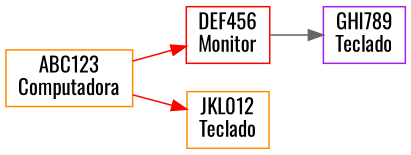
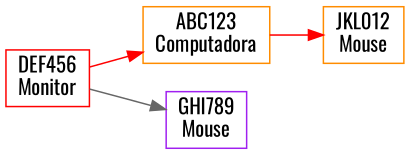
node "GHI789 Teclado": label "GHI789 Teclado" -> "GHI789 Mouse"
edge "ABC123 Computadora" -> "DEF456 Monitor": reversed
node "JKL012 Teclado": label "JKL012 Teclado" -> "JKL012 Mouse"
